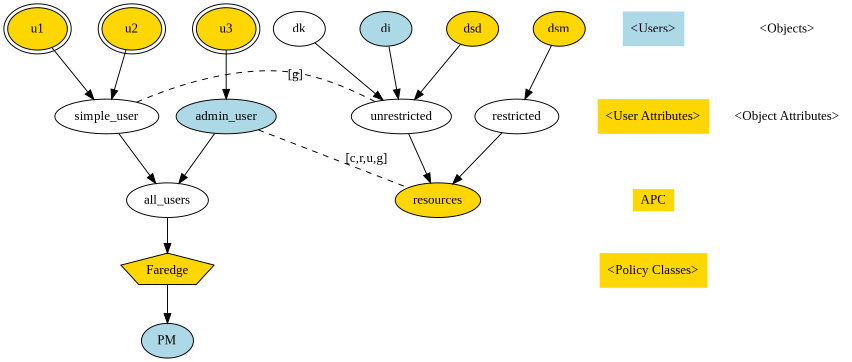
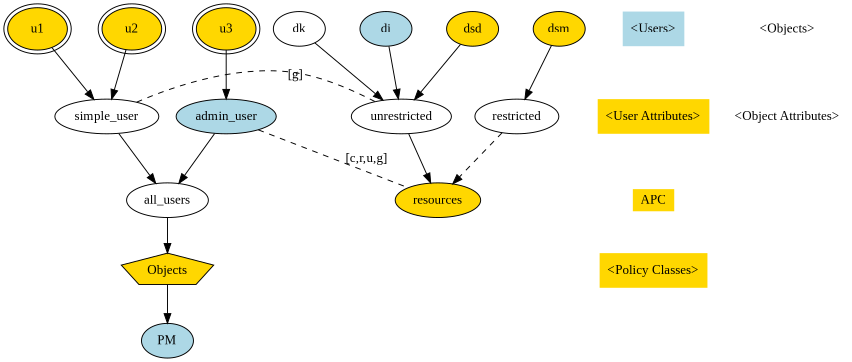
edge "restricted" -> "resources": style solid -> dashed
node "Faredge": label "Faredge" -> "Objects"
